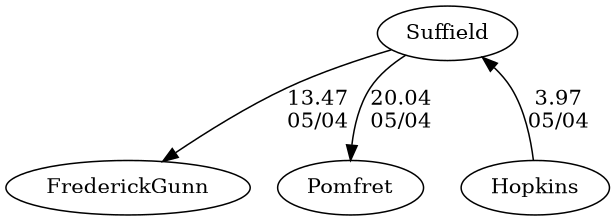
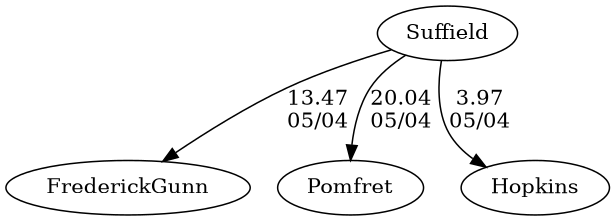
edge "Hopkins" -> "Suffield": reversed
